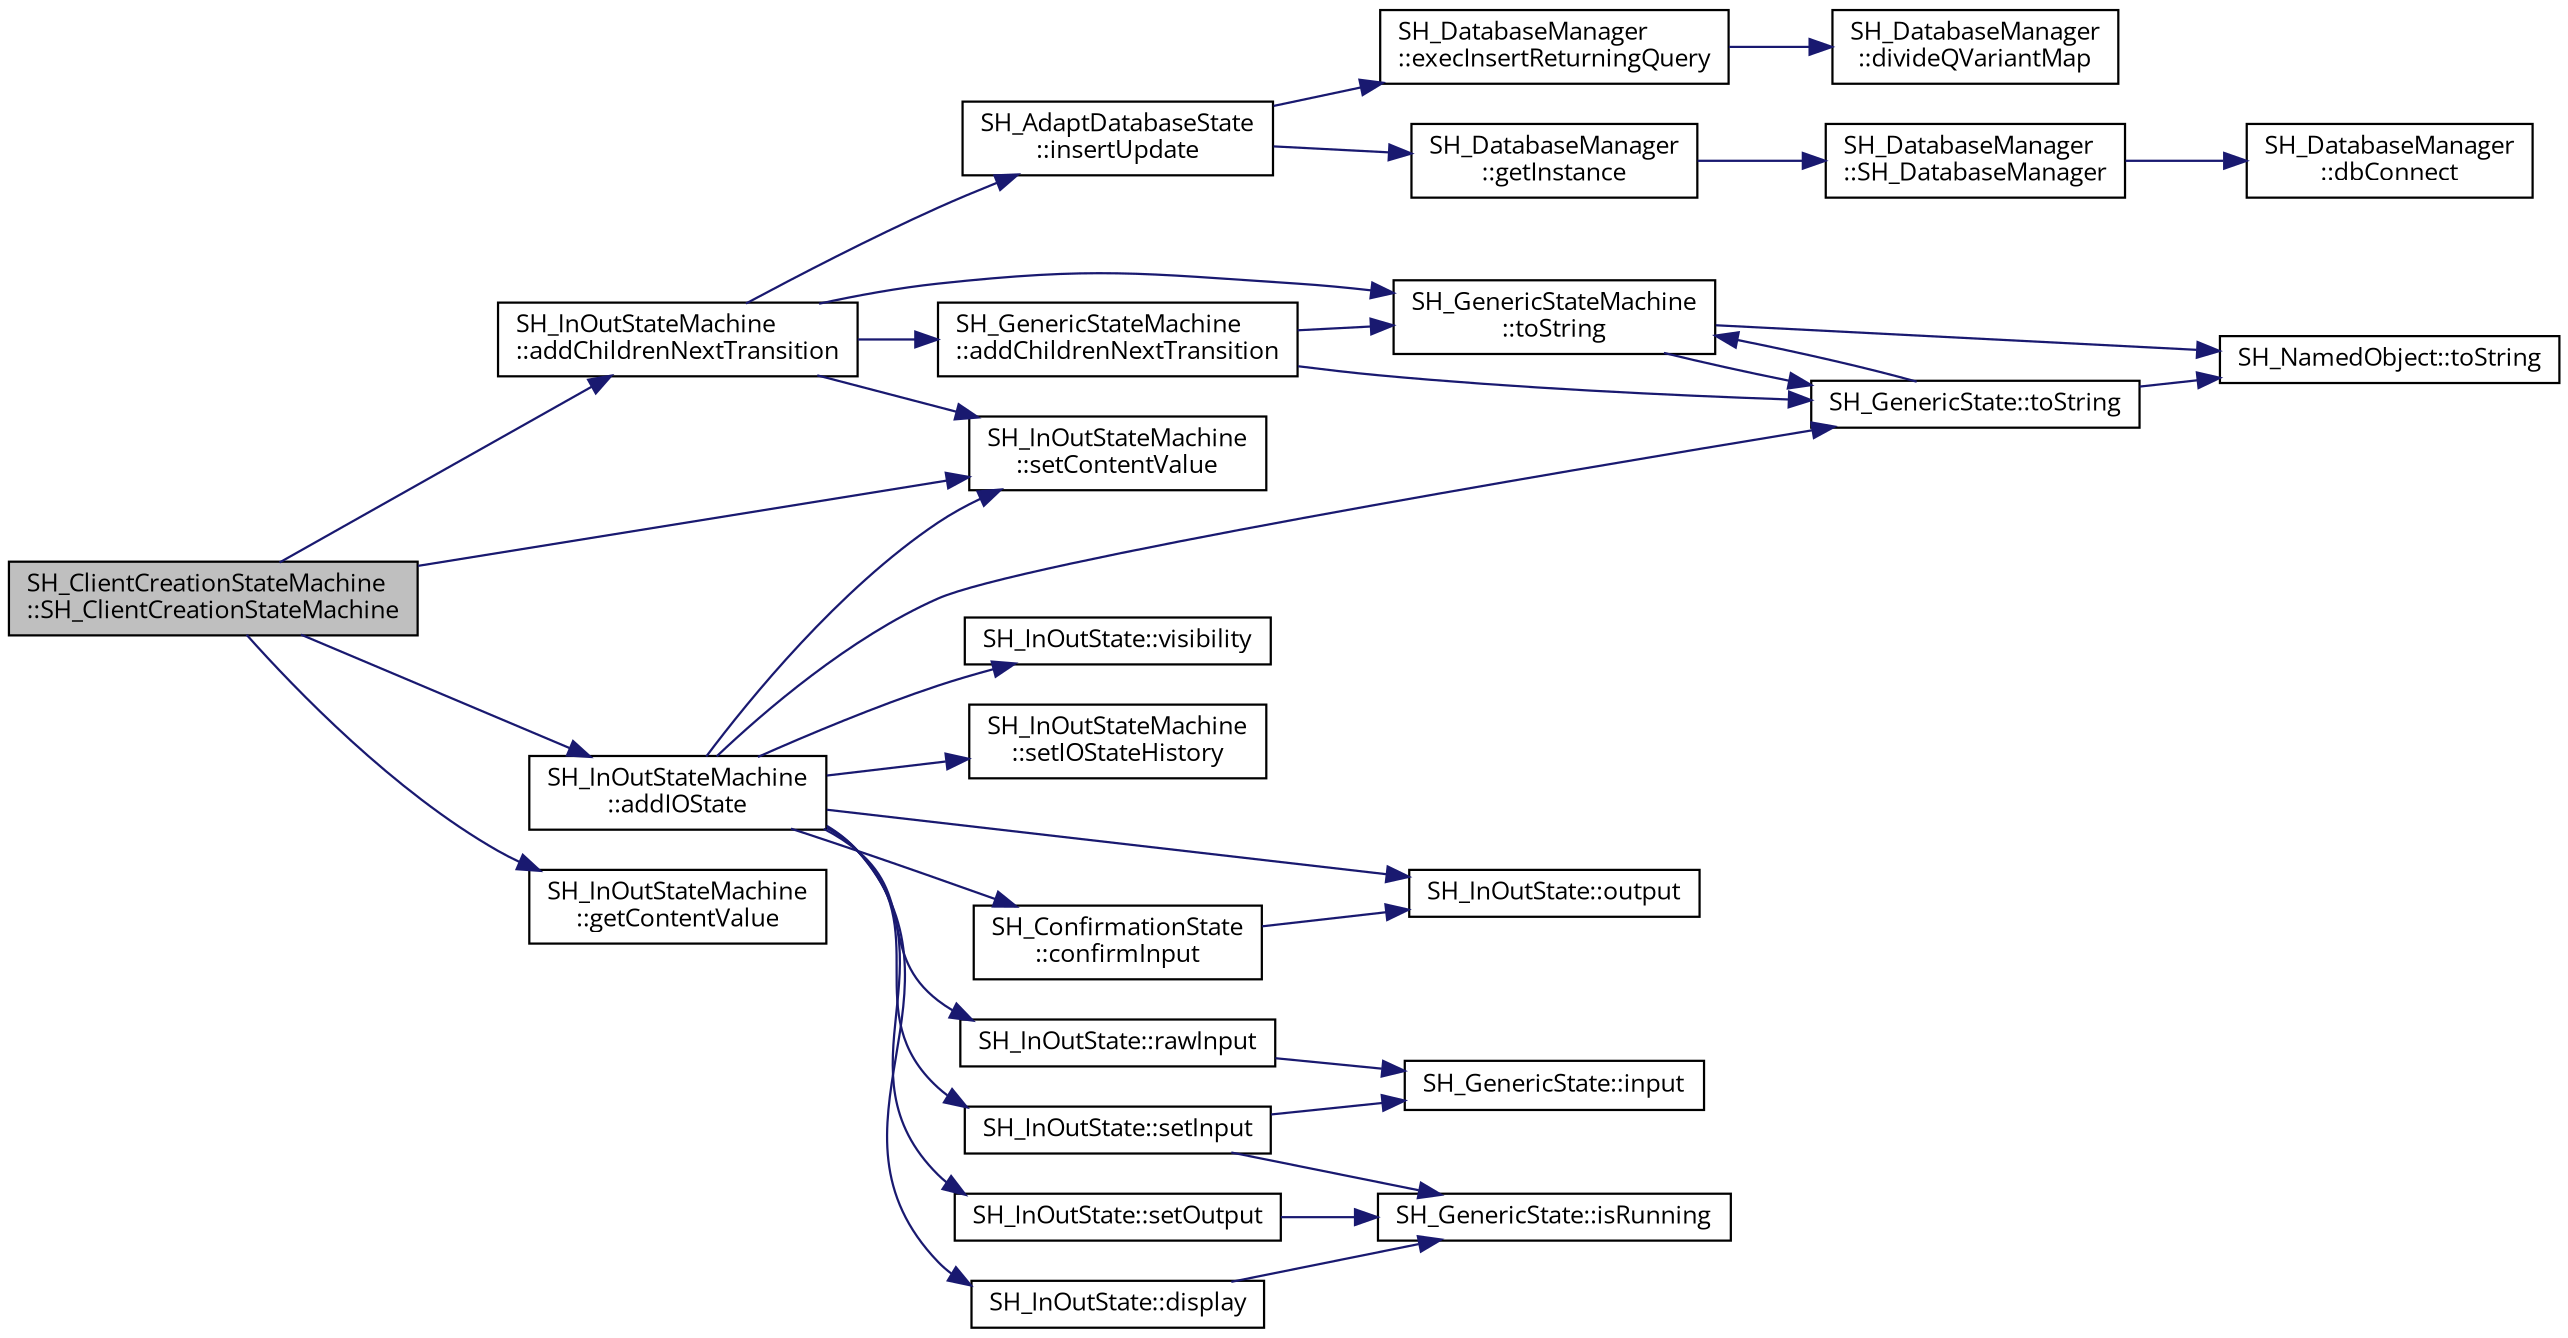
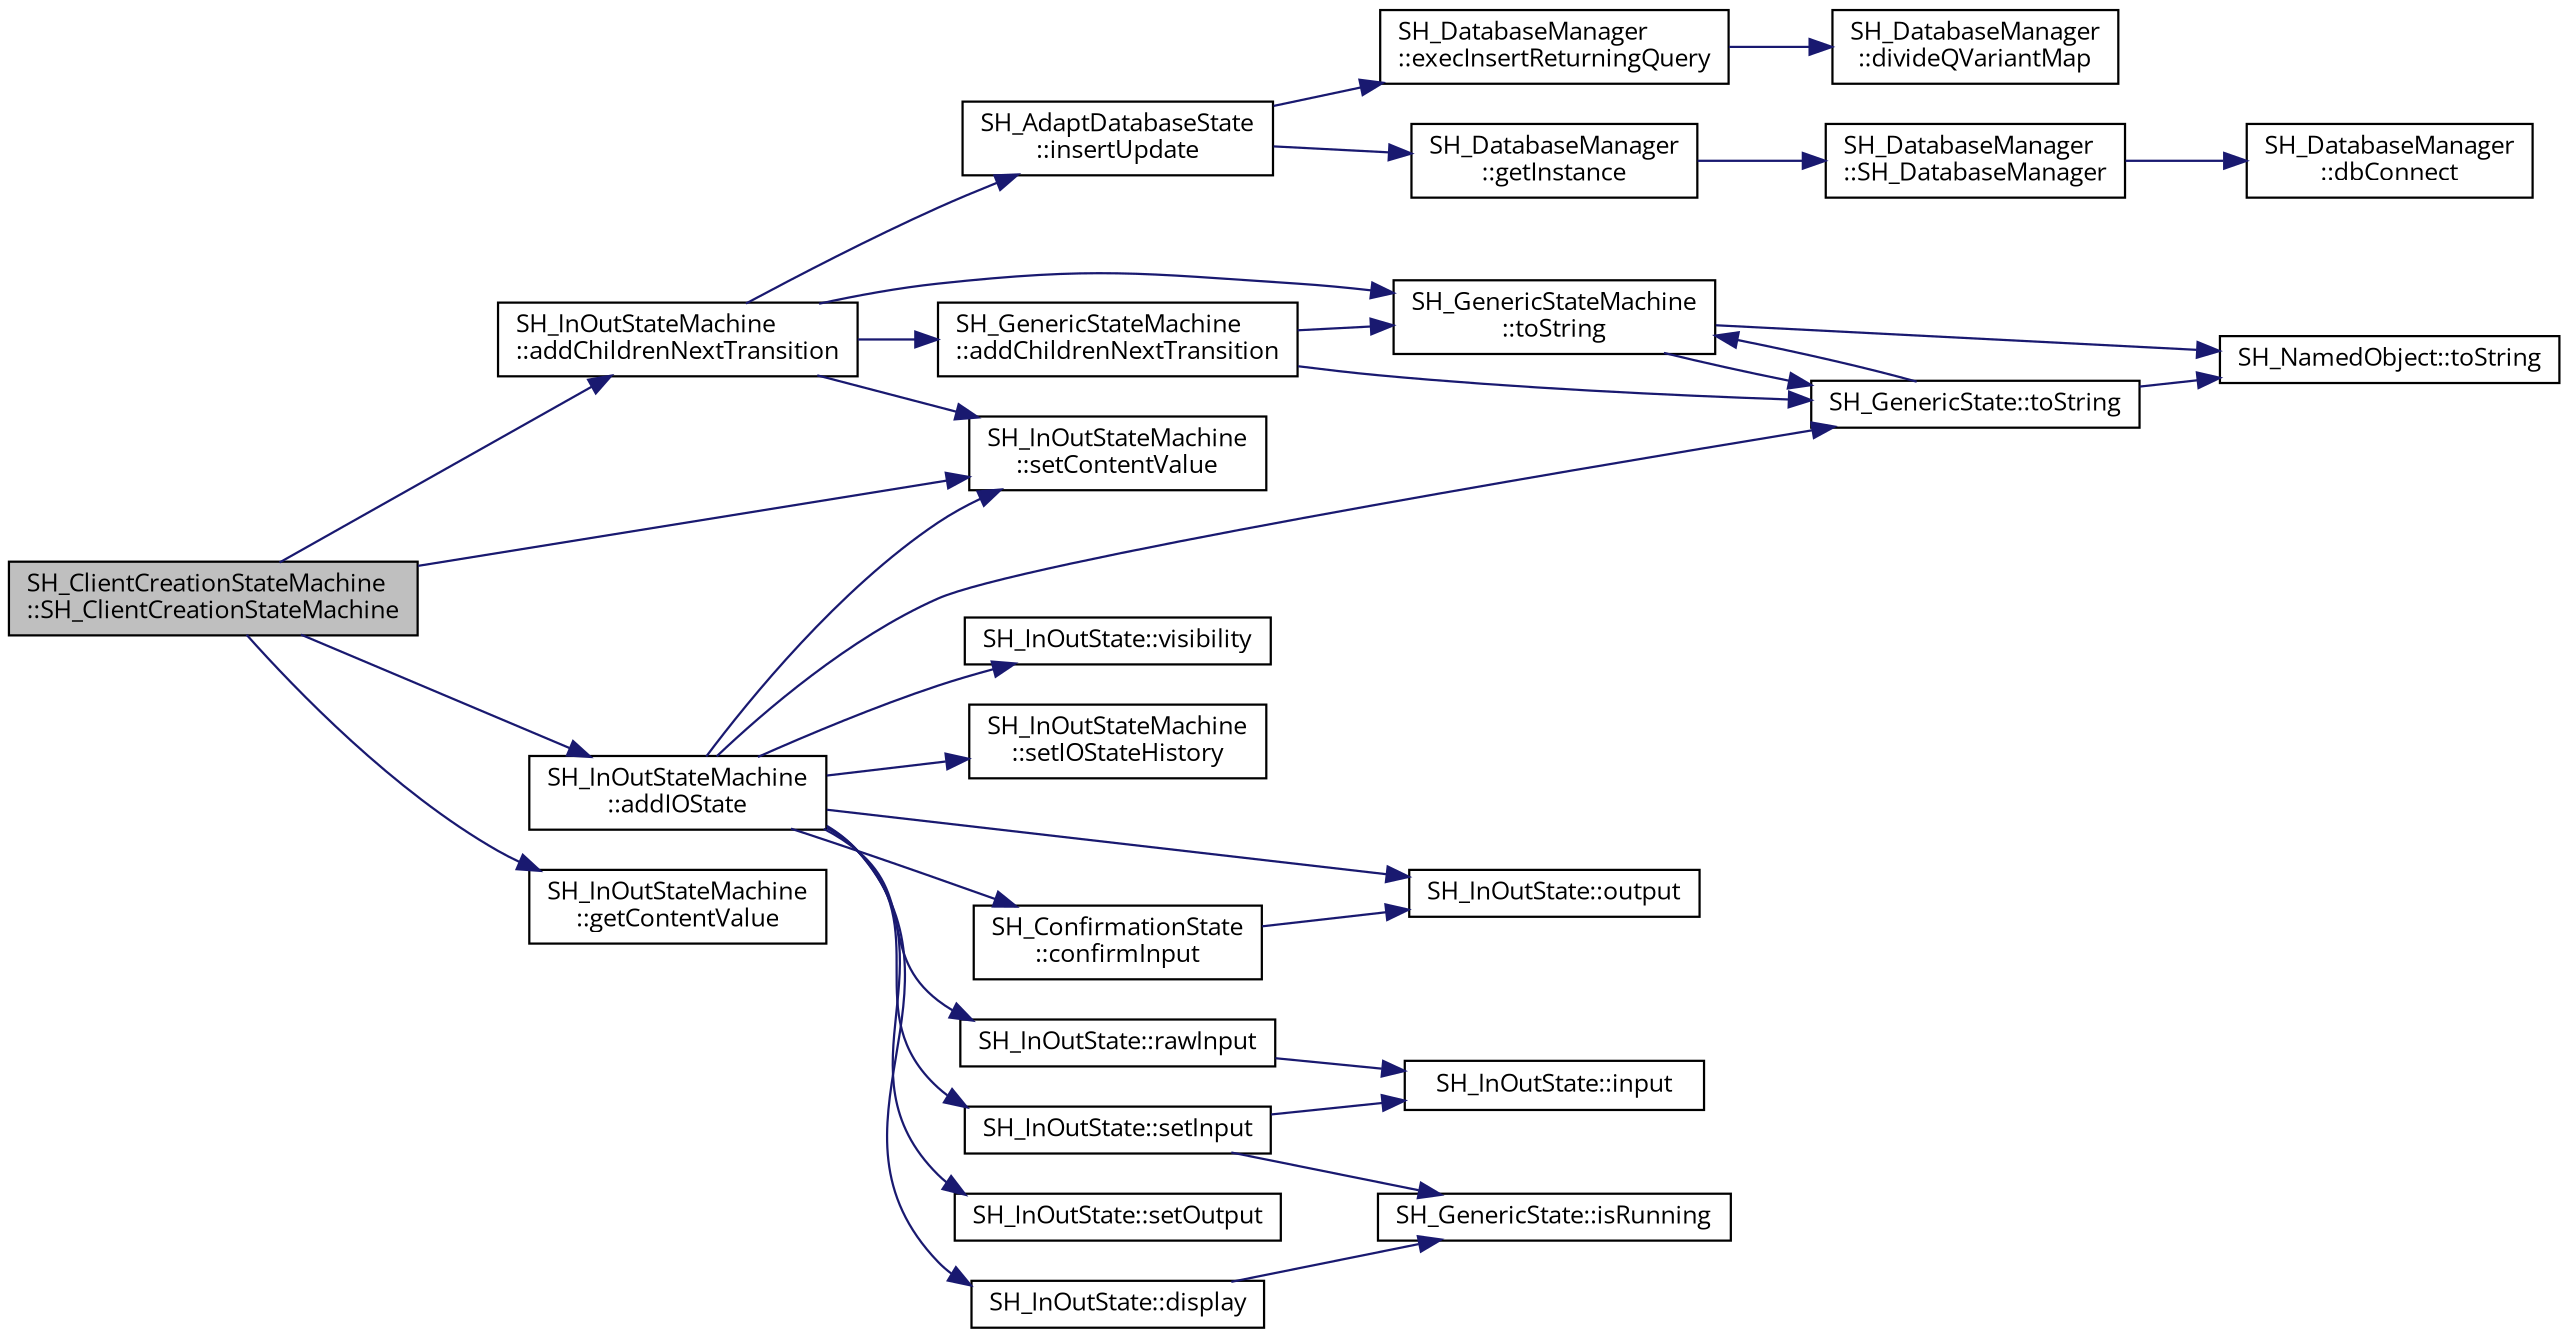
node "SH_GenericState::input": label "SH_GenericState::input" -> "SH_InOutState::input"
edge "SH_InOutState::setOutput" -> "SH_GenericState::isRunning": removed
